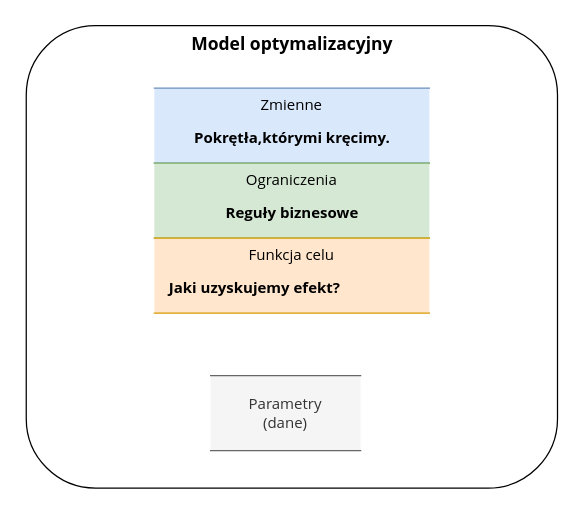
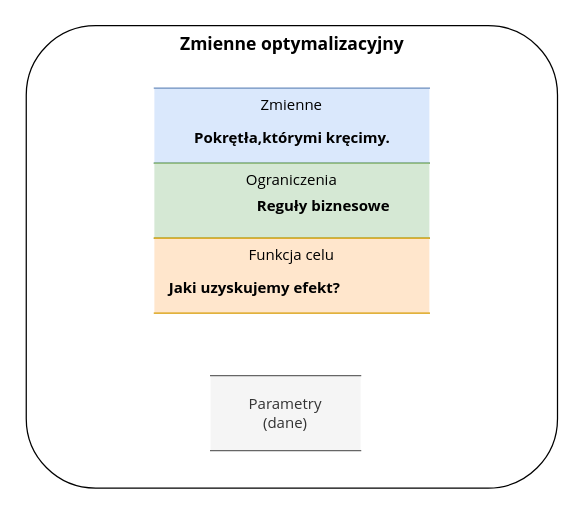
node "Model optymalizacyjny": label "Model optymalizacyjny" -> "Zmienne optymalizacyjny"
node "Reguły biznesowe": moved (292, 213) -> (323, 207)
